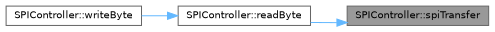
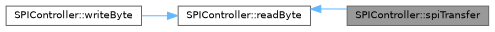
edge "SPIController::readByte" -> "SPIController::spiTransfer": reversed
